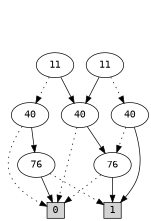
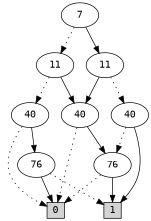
node "7": added
